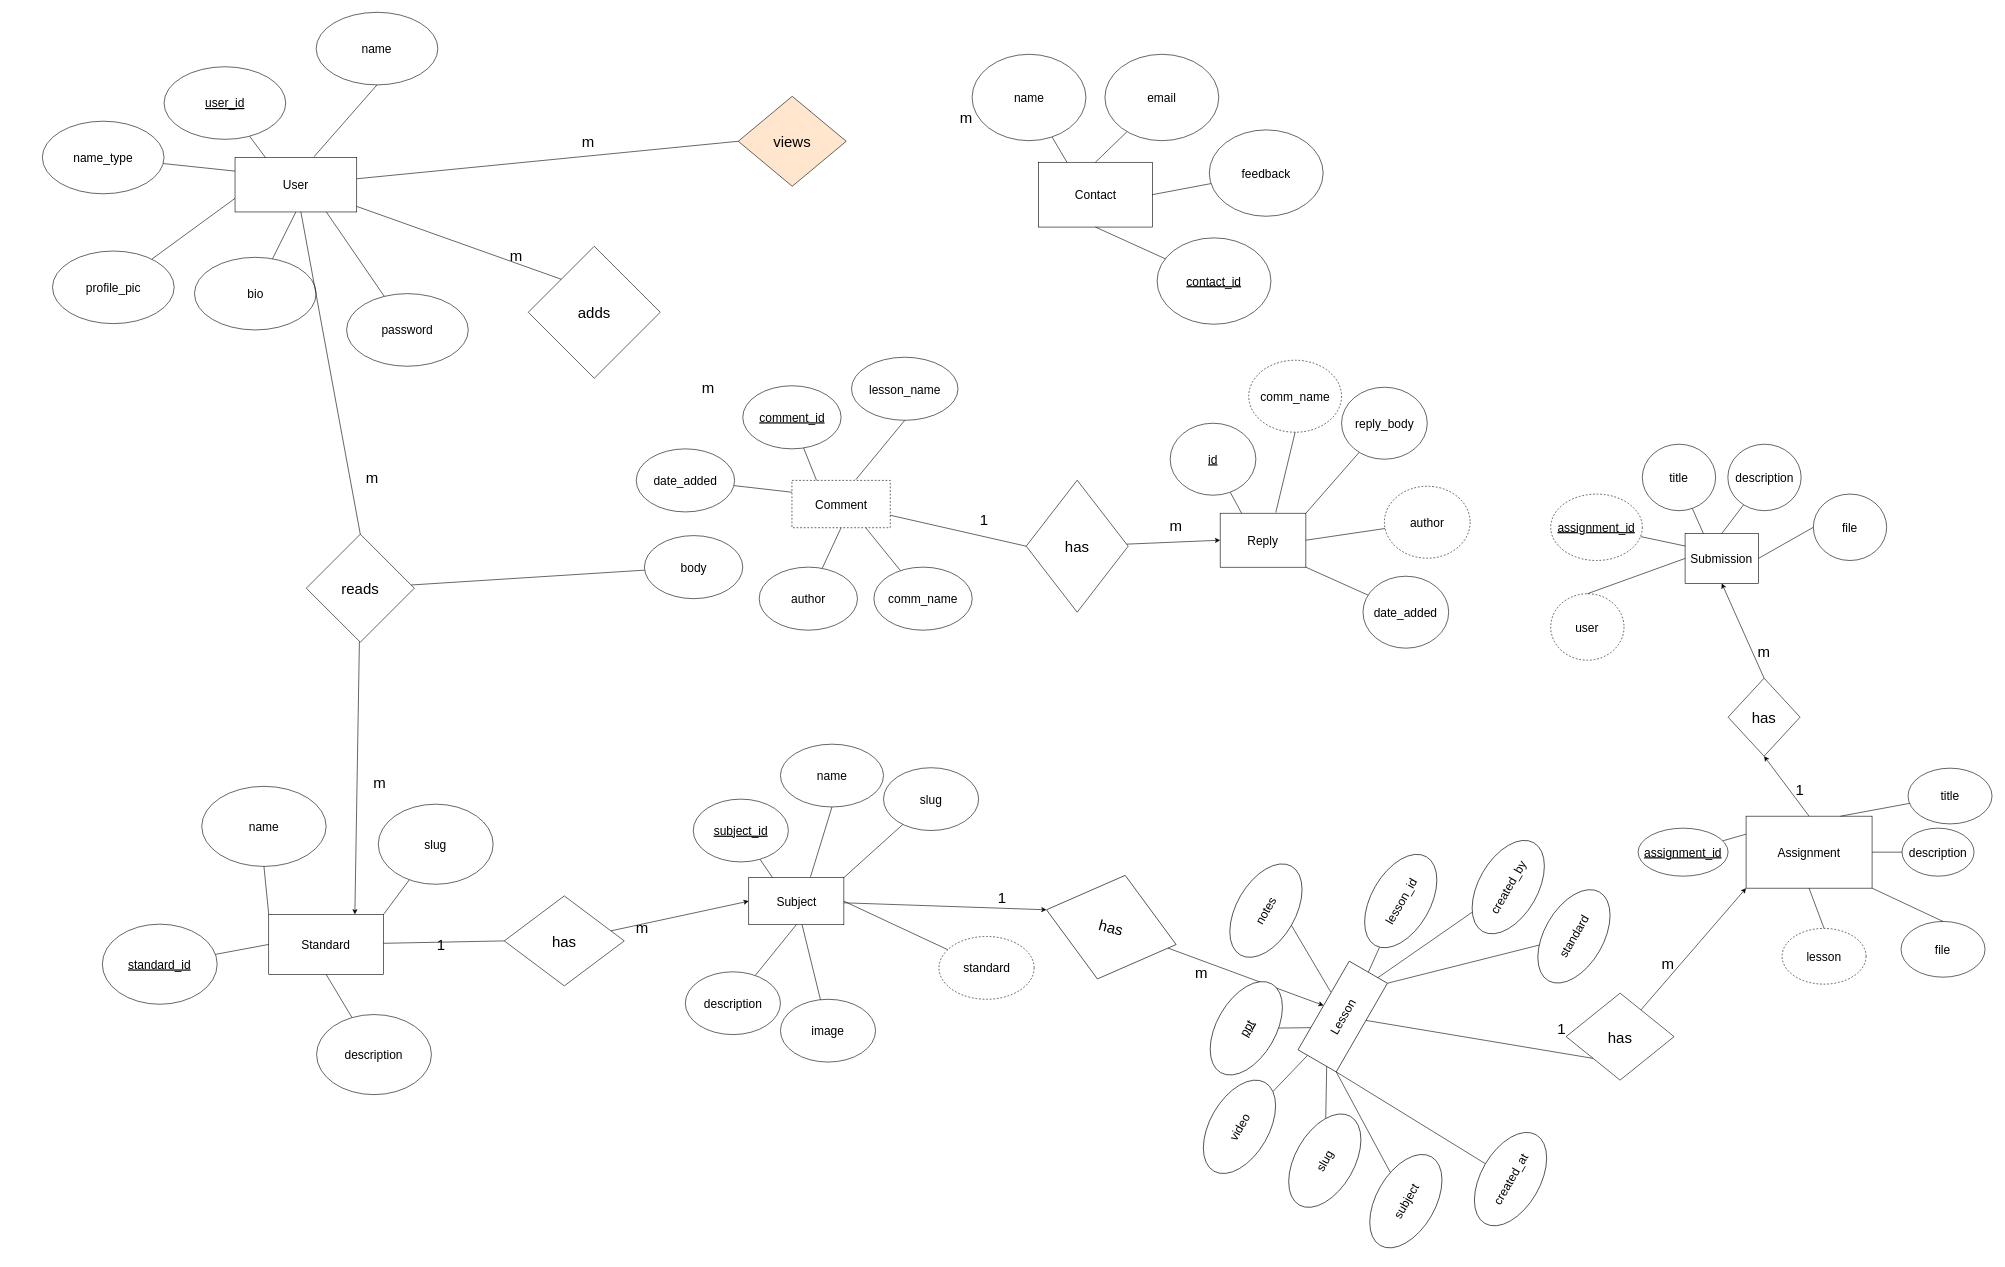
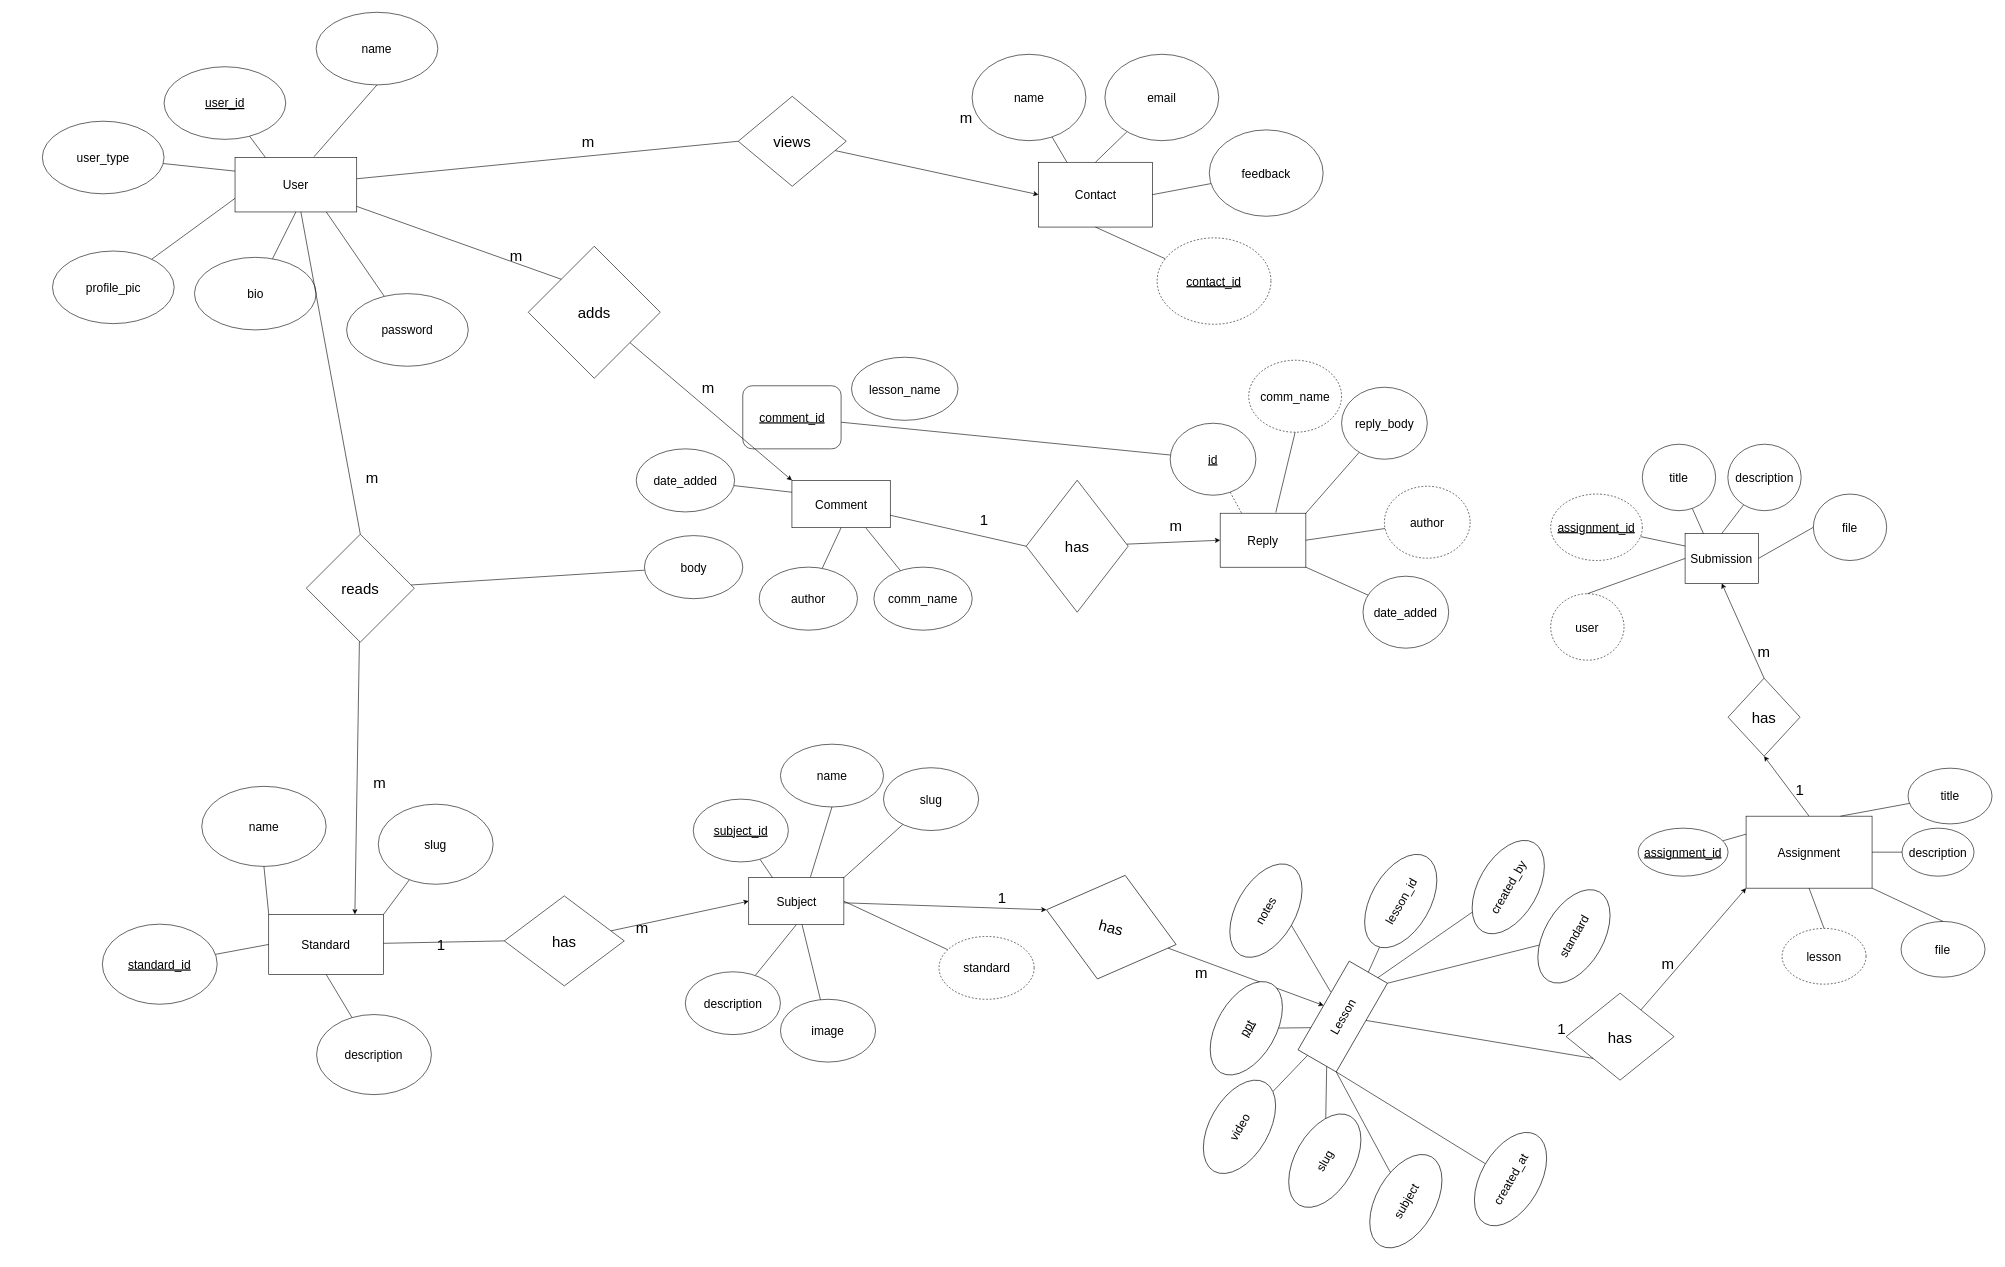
node "views": fillcolor #ffe6cc -> #ffffff
node "name_type": label "name_type" -> "user_type"
edge "views" -> "Contact": added
node "contact_id": style solid -> dashed
edge "adds" -> "Comment": added
node "comment_id": shape ellipse -> rounded rectangle
edge "lesson_name" -- "Comment": removed
edge "comment_id" -> "Comment": now "comment_id" -> "id"
edge "id" -> "Reply": style solid -> dashed
node "Comment": style dashed -> solid
